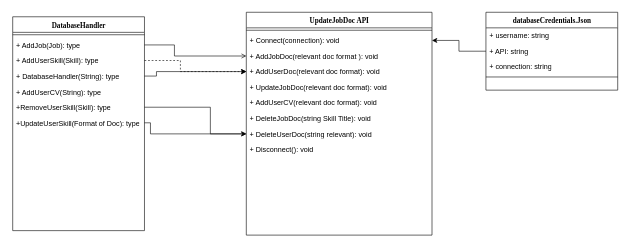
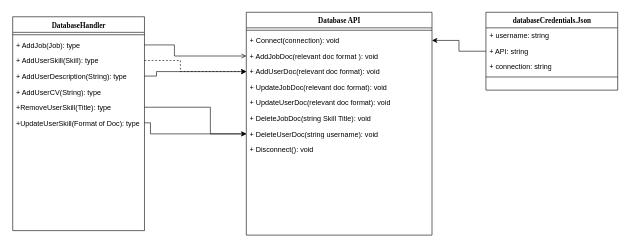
node "UpdateJobDoc API": label "UpdateJobDoc API" -> "Database API"
node "+ DatabaseHandler(String): type": label "+ DatabaseHandler(String): type" -> "+ AddUserDescription(String): type"
node "+ AddUserCV(relevant doc format): void": label "+ AddUserCV(relevant doc format): void" -> "+ UpdateUserDoc(relevant doc format): void"
node "+RemoveUserSkill(Skill): type": label "+RemoveUserSkill(Skill): type" -> "+RemoveUserSkill(Title): type"
node "+ DeleteUserDoc(string relevant): void": label "+ DeleteUserDoc(string relevant): void" -> "+ DeleteUserDoc(string username): void"
